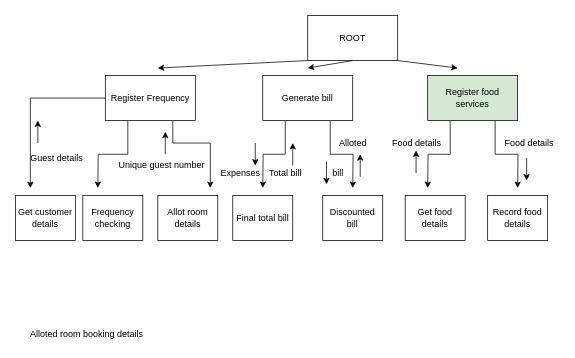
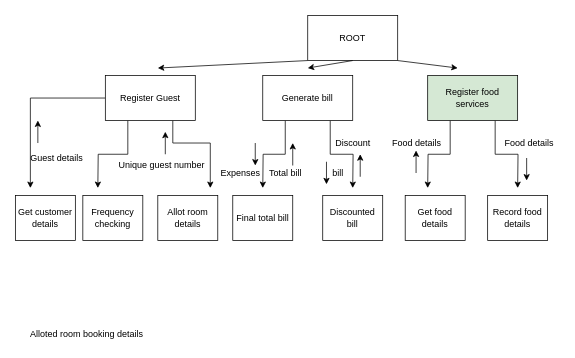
node "Register Frequency": label "Register Frequency" -> "Register Guest"
node "Alloted": label "Alloted" -> "Discount"
